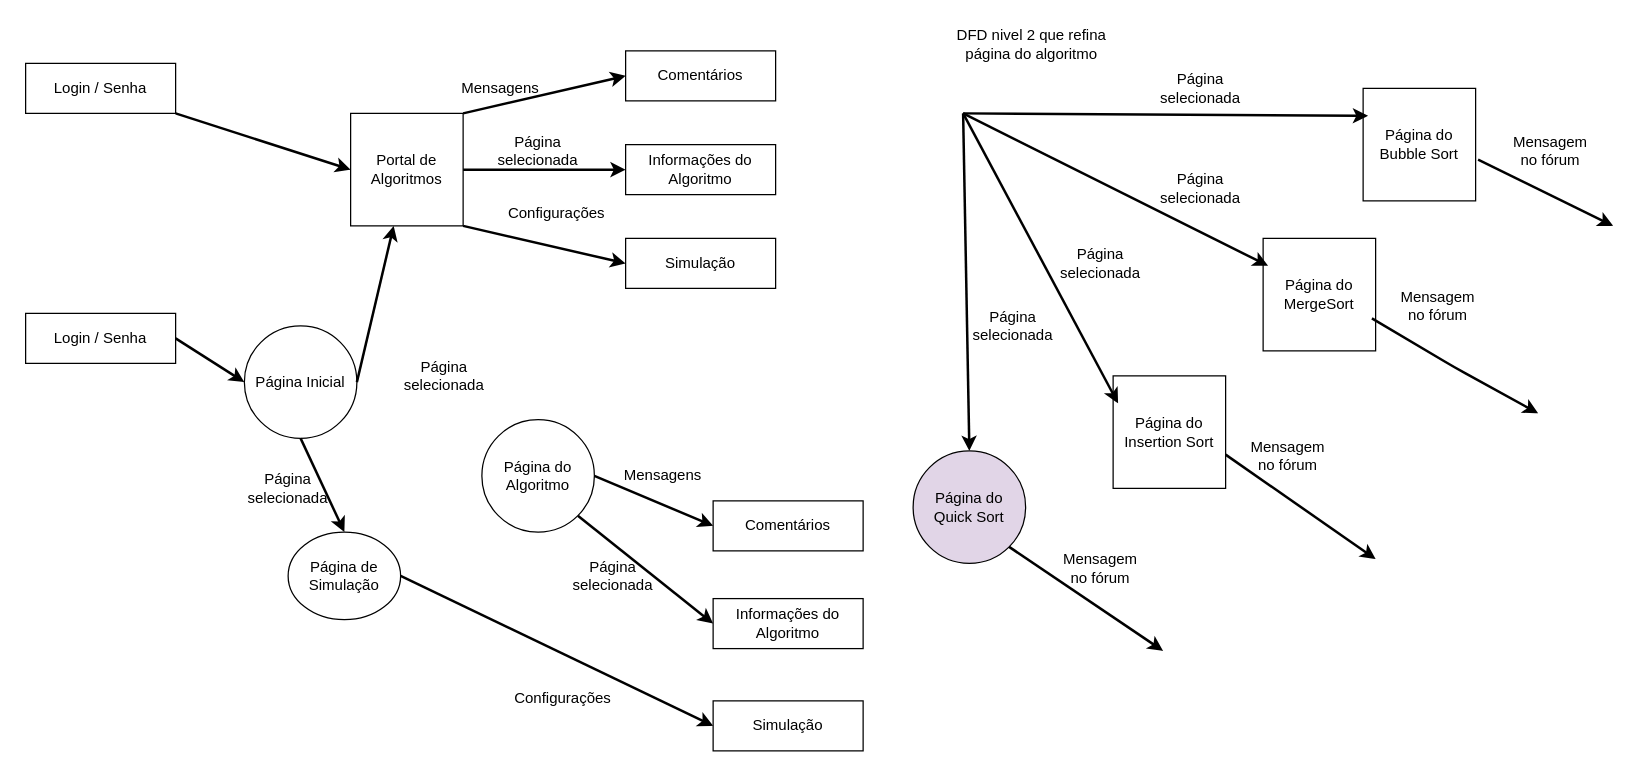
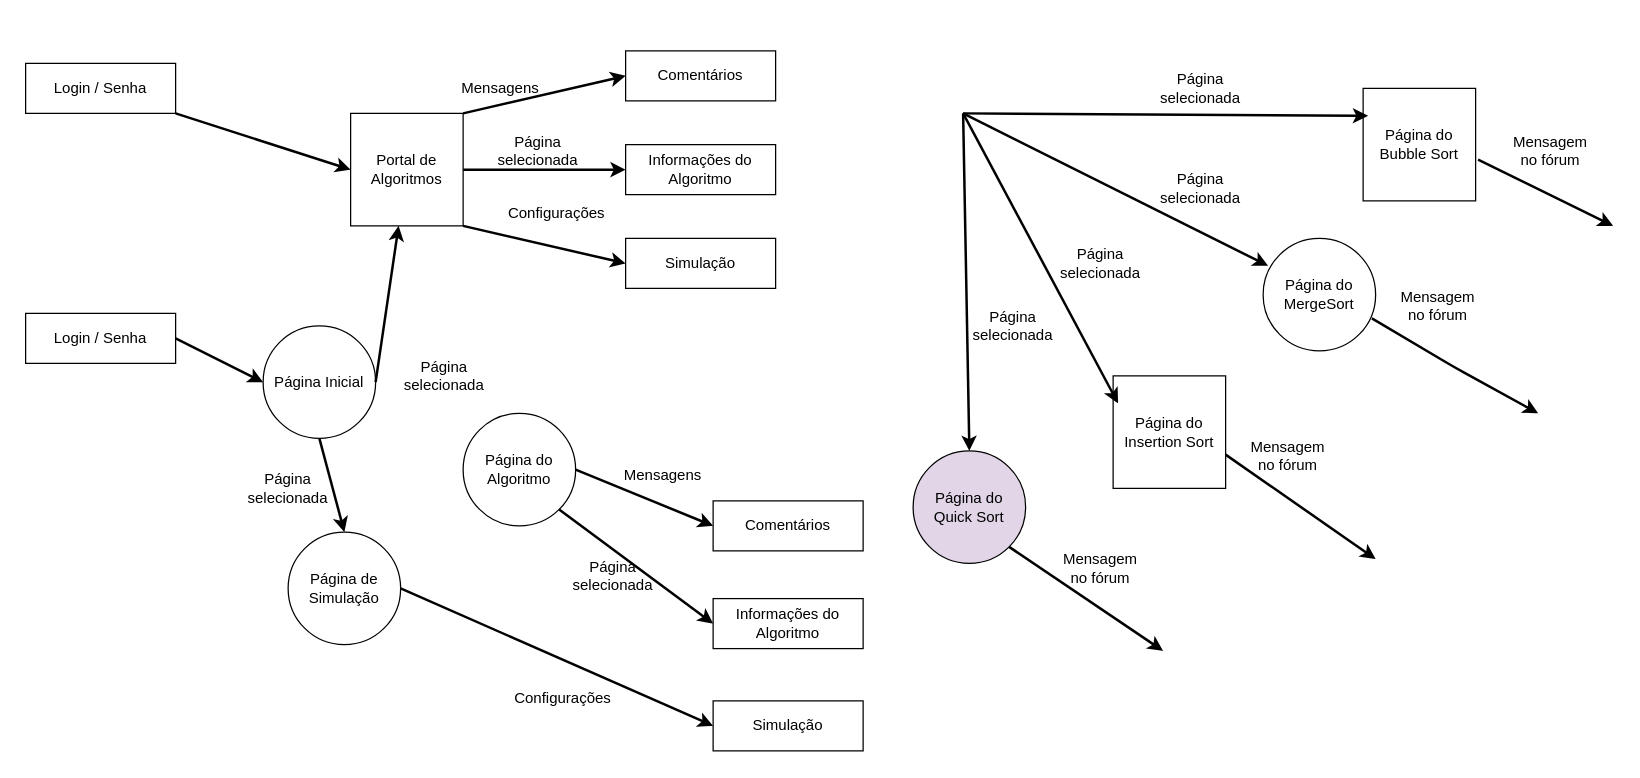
node "DFD nivel 2 que refina página do algoritmo": removed
node "Página do MergeSort": shape rectangle -> ellipse
node "Página Inicial": moved (301, 382) -> (319, 382)
node "Página do Algoritmo": moved (538, 476) -> (519, 469)
node "Página de Simulação": size 113x88 -> 113x113
